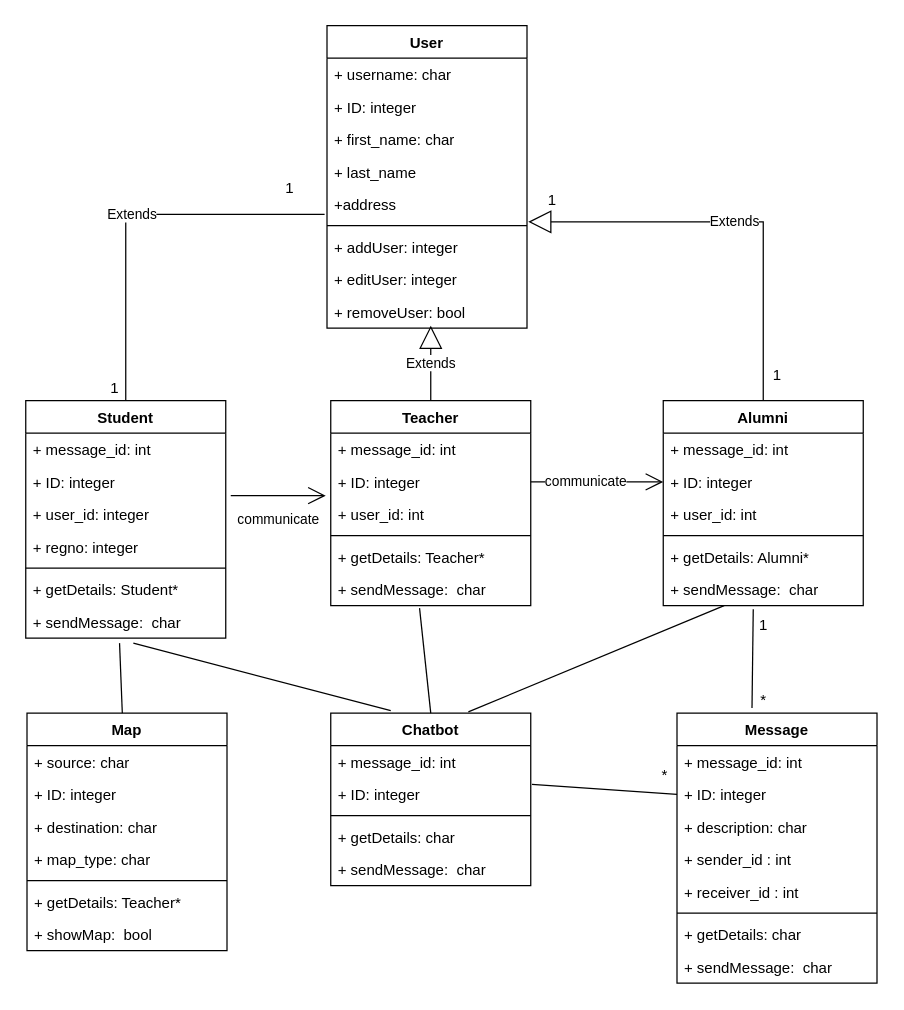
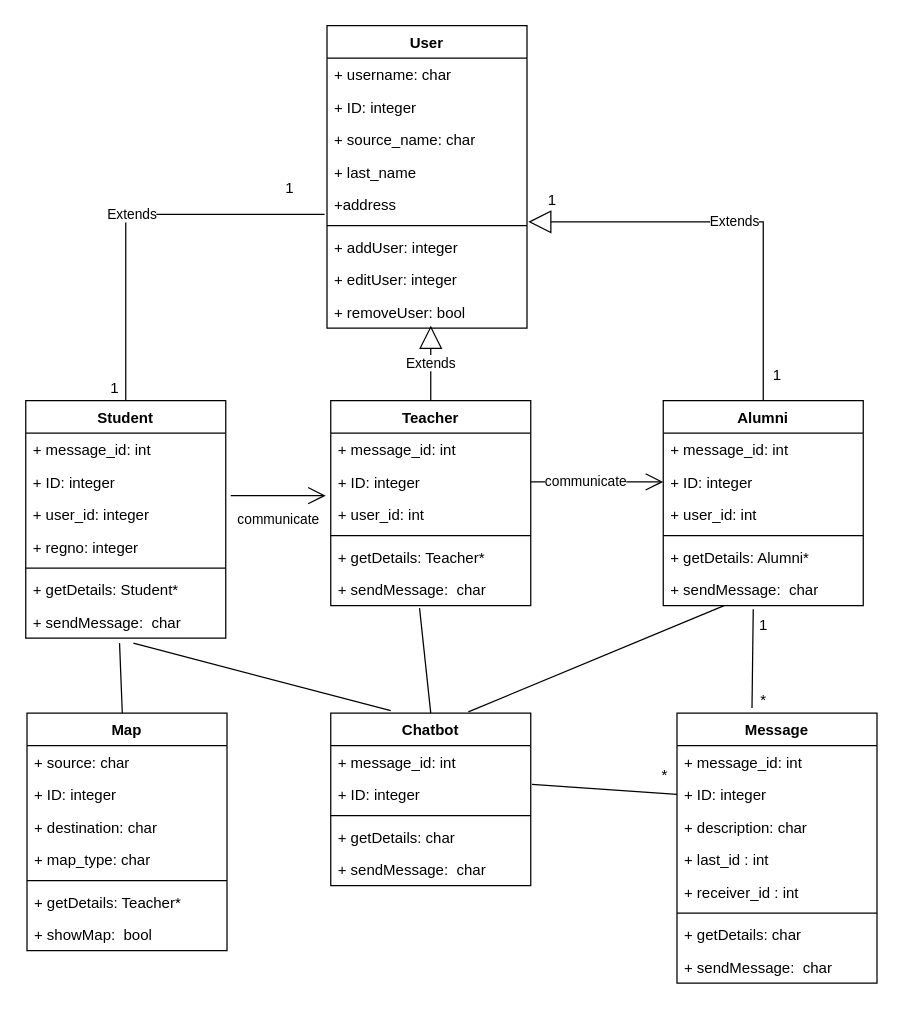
node "+ first_name: char": label "+ first_name: char" -> "+ source_name: char"
node "+ sender_id : int": label "+ sender_id : int" -> "+ last_id : int"
